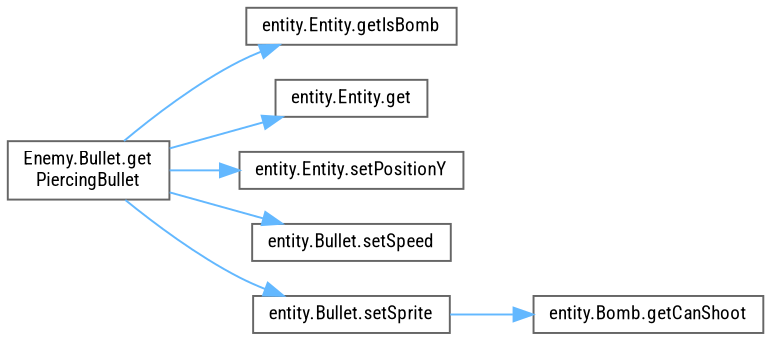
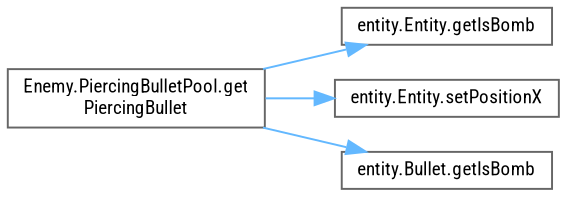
node "entity.Entity.get": label "entity.Entity.get" -> "entity.Entity.setPositionX"
node "Enemy.Bullet.get PiercingBullet": label "Enemy.Bullet.get PiercingBullet" -> "Enemy.PiercingBulletPool.get PiercingBullet"
node "entity.Entity.setPositionY": removed
node "entity.Bullet.setSpeed": removed
node "entity.Bullet.setSprite": label "entity.Bullet.setSprite" -> "entity.Bullet.getIsBomb"
node "entity.Bomb.getCanShoot": removed
